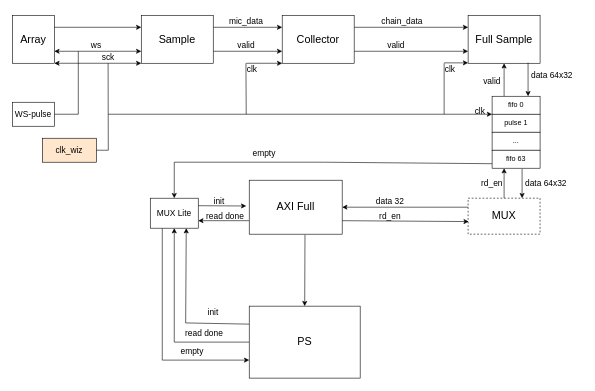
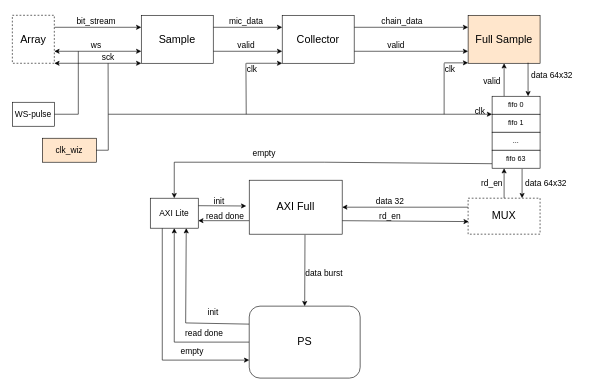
node "bit_stream": added
node "Array": style solid -> dashed
node "Full Sample": fillcolor #ffffff -> #ffe6cc
node "pulse 1": label "pulse 1" -> "fifo 1"
node "MUX Lite": label "MUX Lite" -> "AXI Lite"
node "data burst": added
node "PS": shape rectangle -> rounded rectangle
